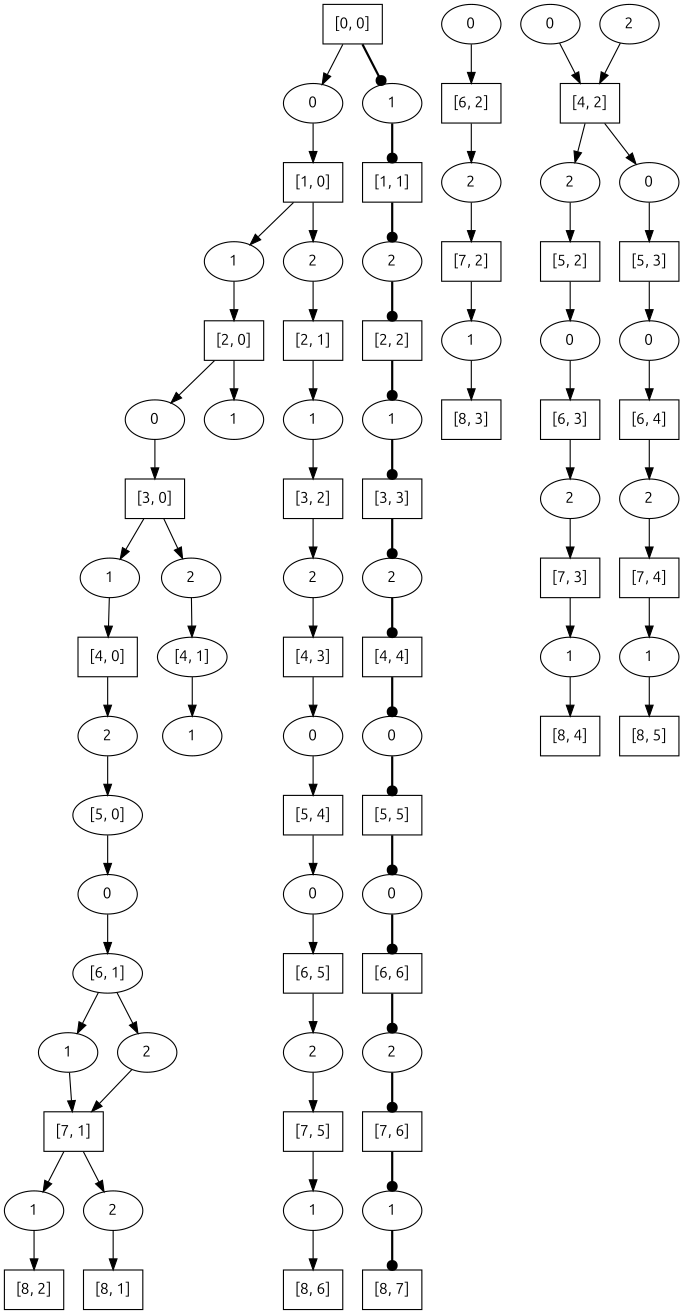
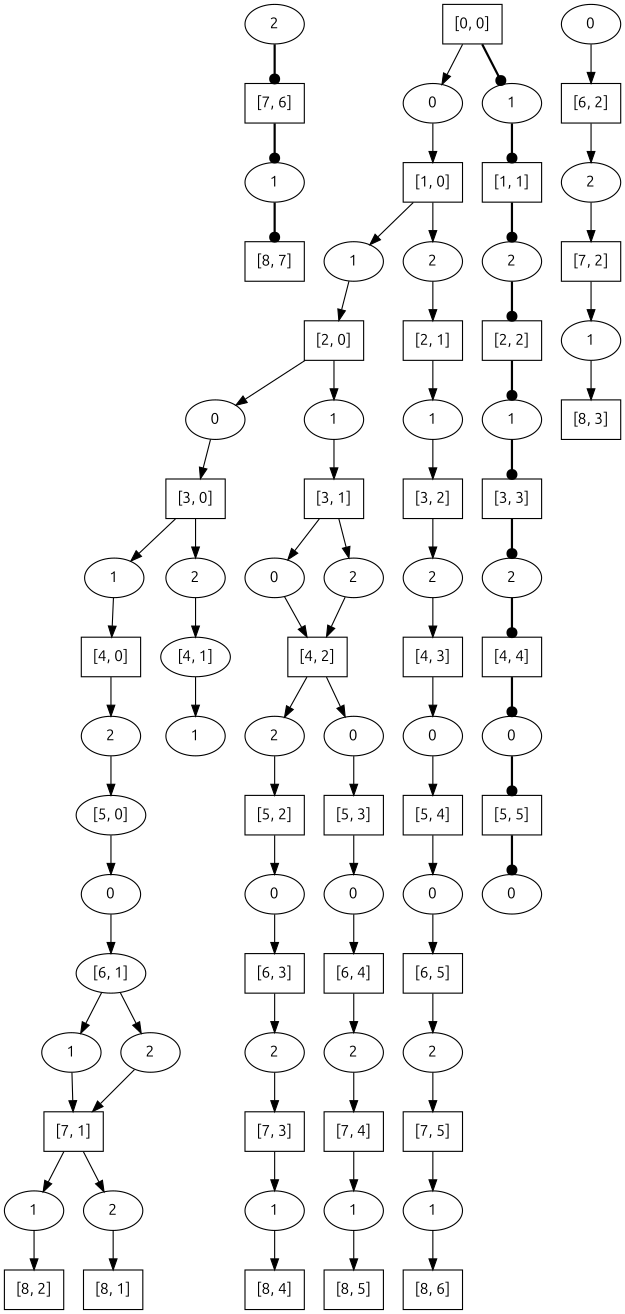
node "[3, 1]": added
node "[6, 6]": removed
